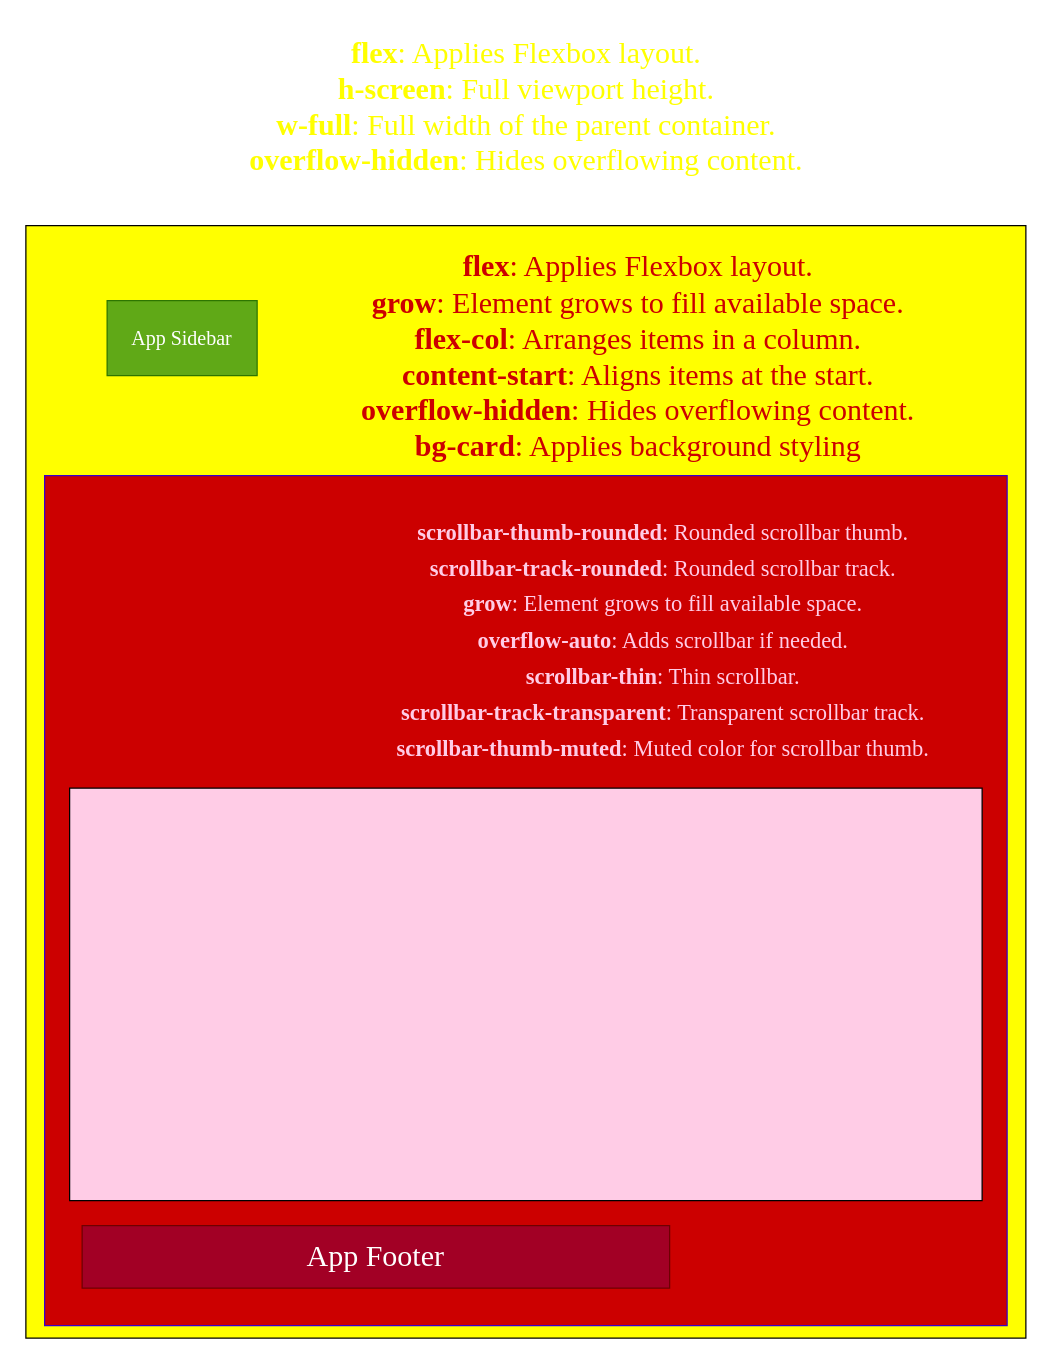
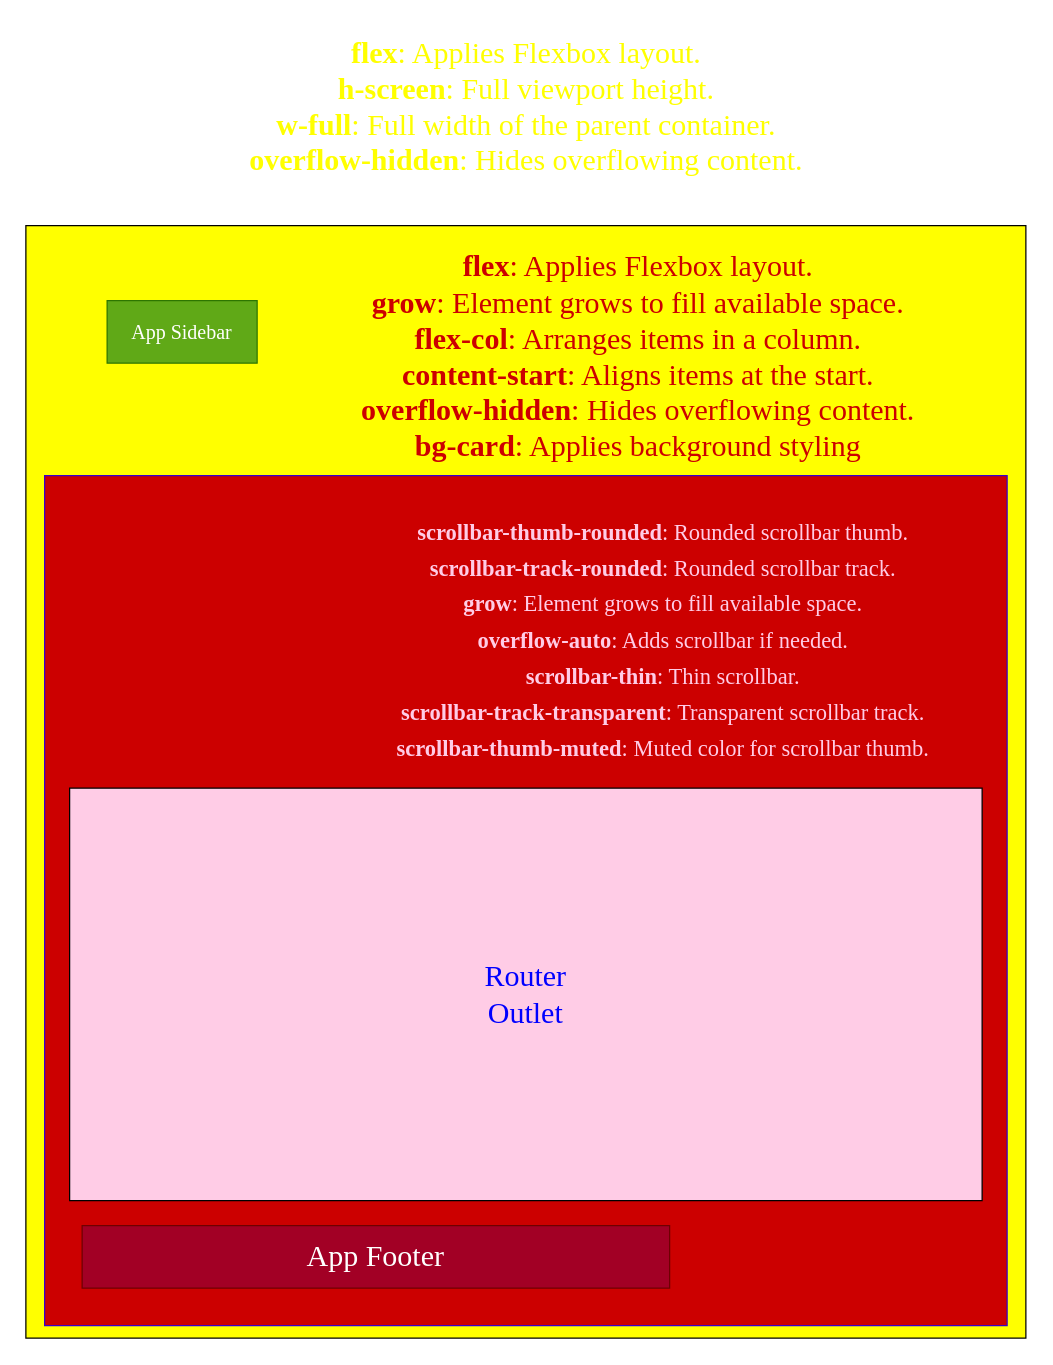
node "App Sidebar": size 150x75 -> 150x63
node "Router Outlet": added
